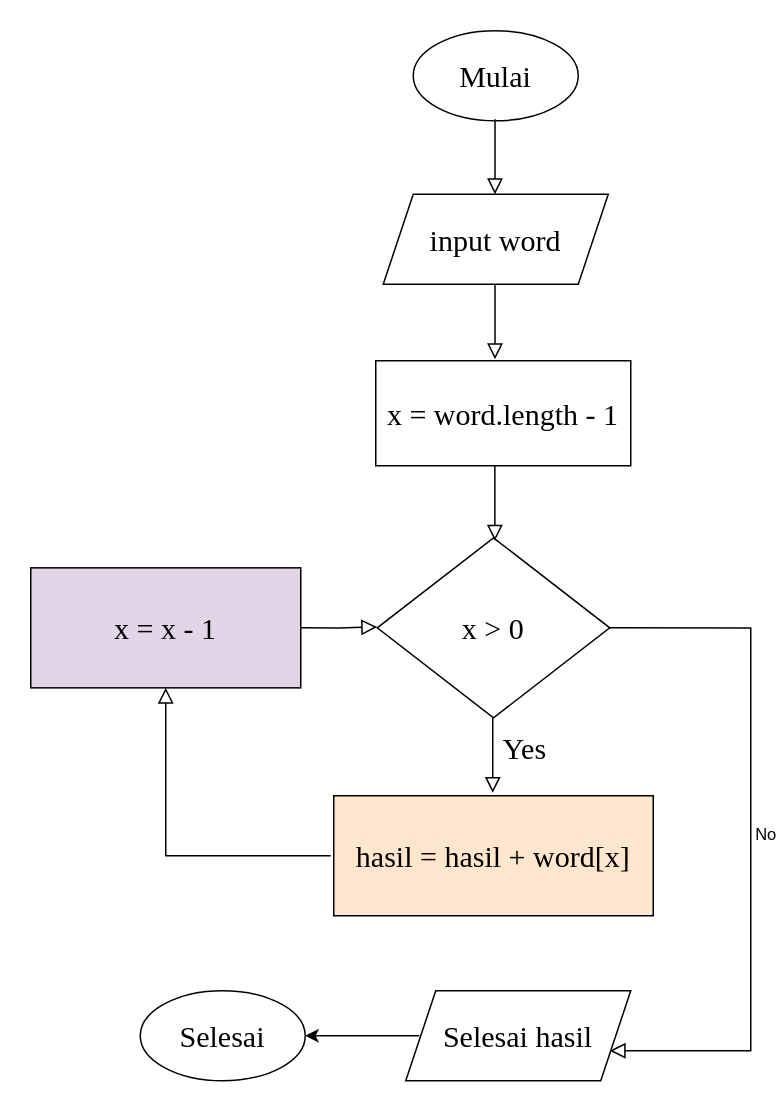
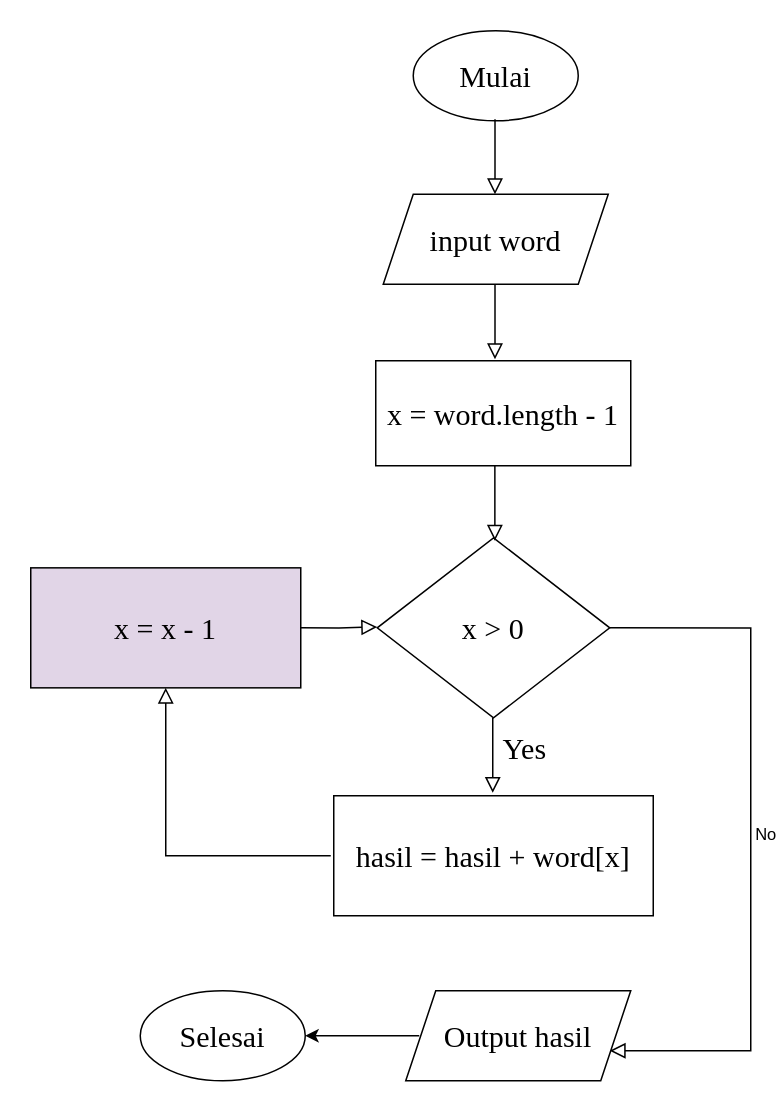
node "hasil = hasil + word[x]": fillcolor #ffe6cc -> #ffffff
node "Selesai hasil": label "Selesai hasil" -> "Output hasil"
